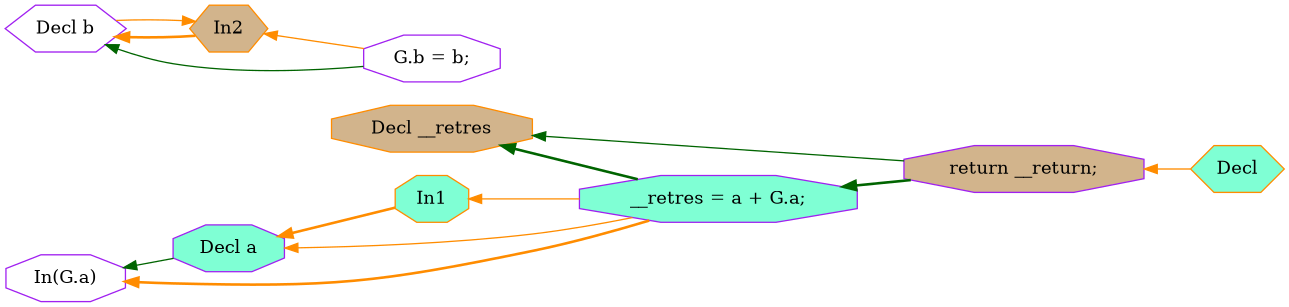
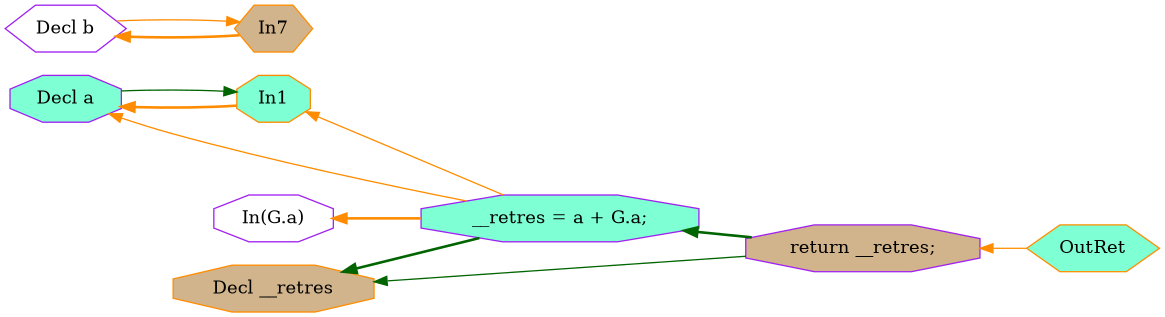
node "In2": label "In2" -> "In7"
node "G.b = b;": removed
node "return __return;": label "return __return;" -> "return __retres;"
node "Decl": label "Decl" -> "OutRet"
edge "Decl a" -> "In(G.a)": now "Decl a" -> "In1"
